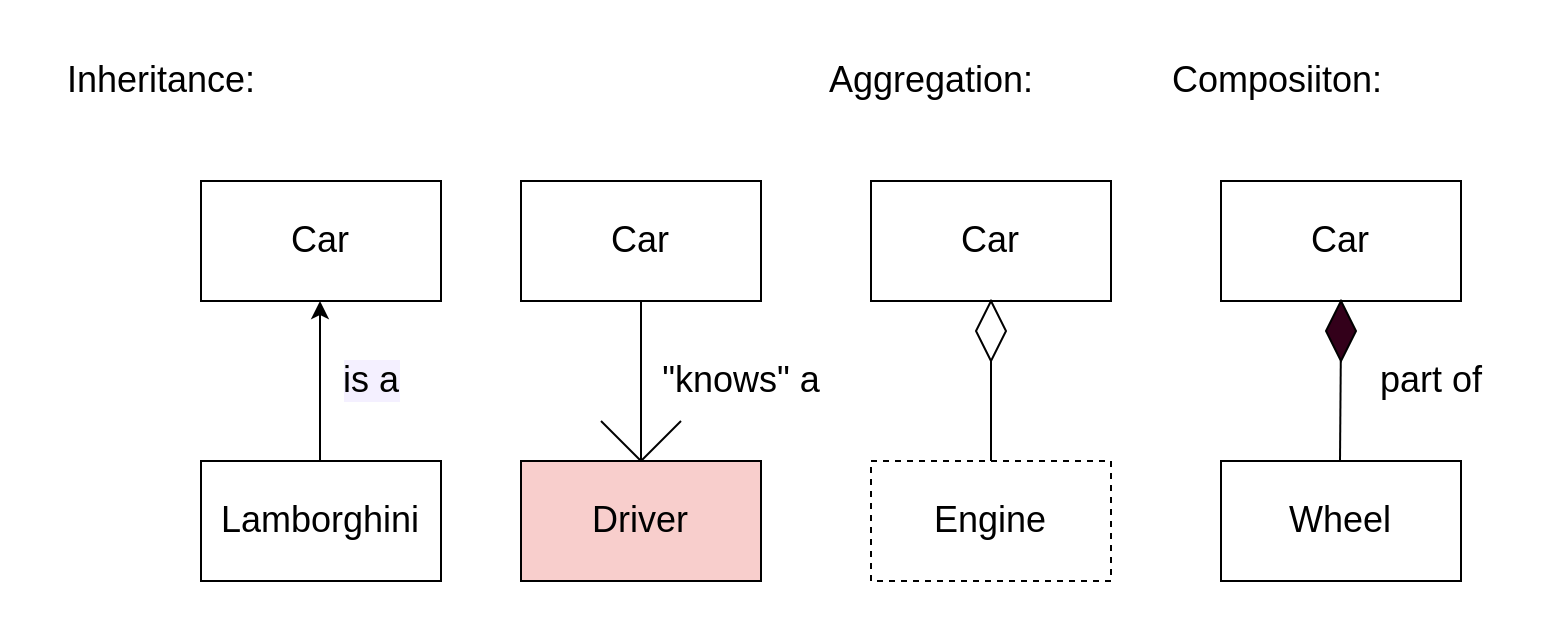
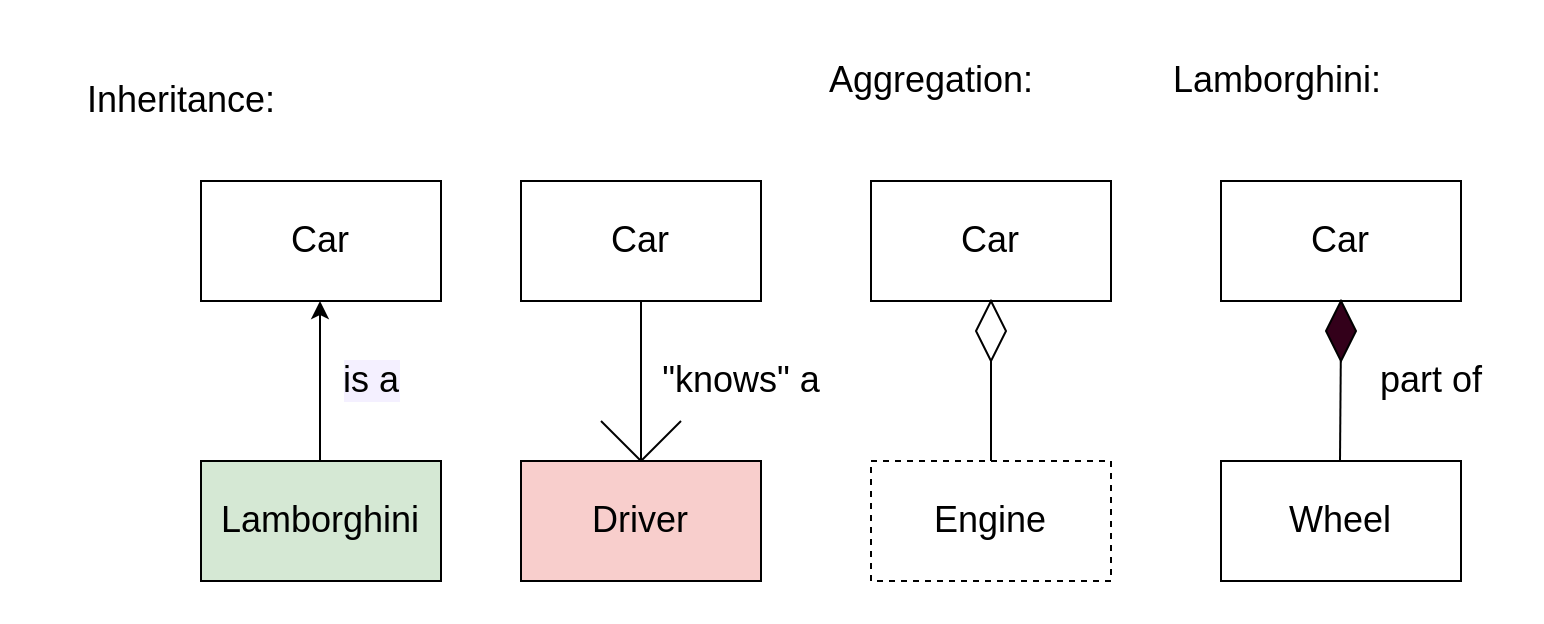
node "Inheritance:": moved (161, 81) -> (181, 101)
node "Composiiton:": label "Composiiton:" -> "Lamborghini:"
node "Lamborghini": fillcolor #ffffff -> #d5e8d4
